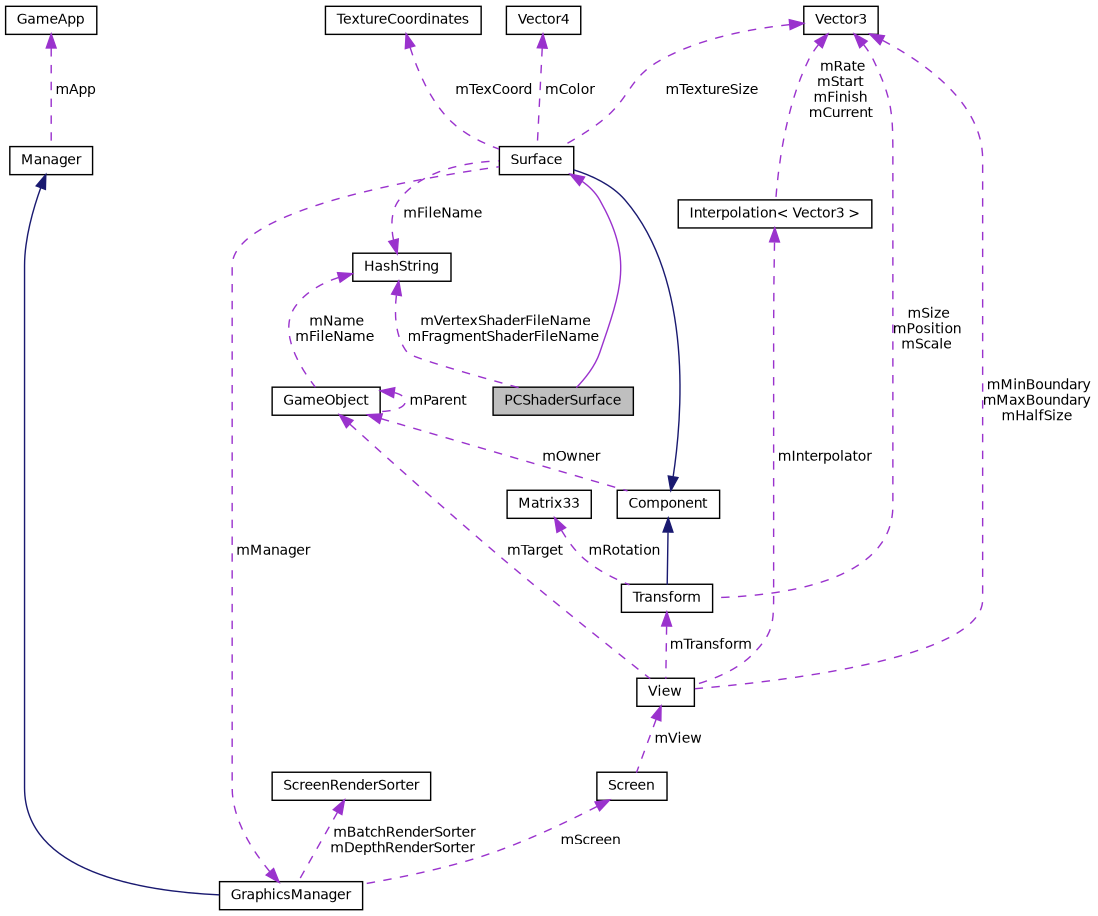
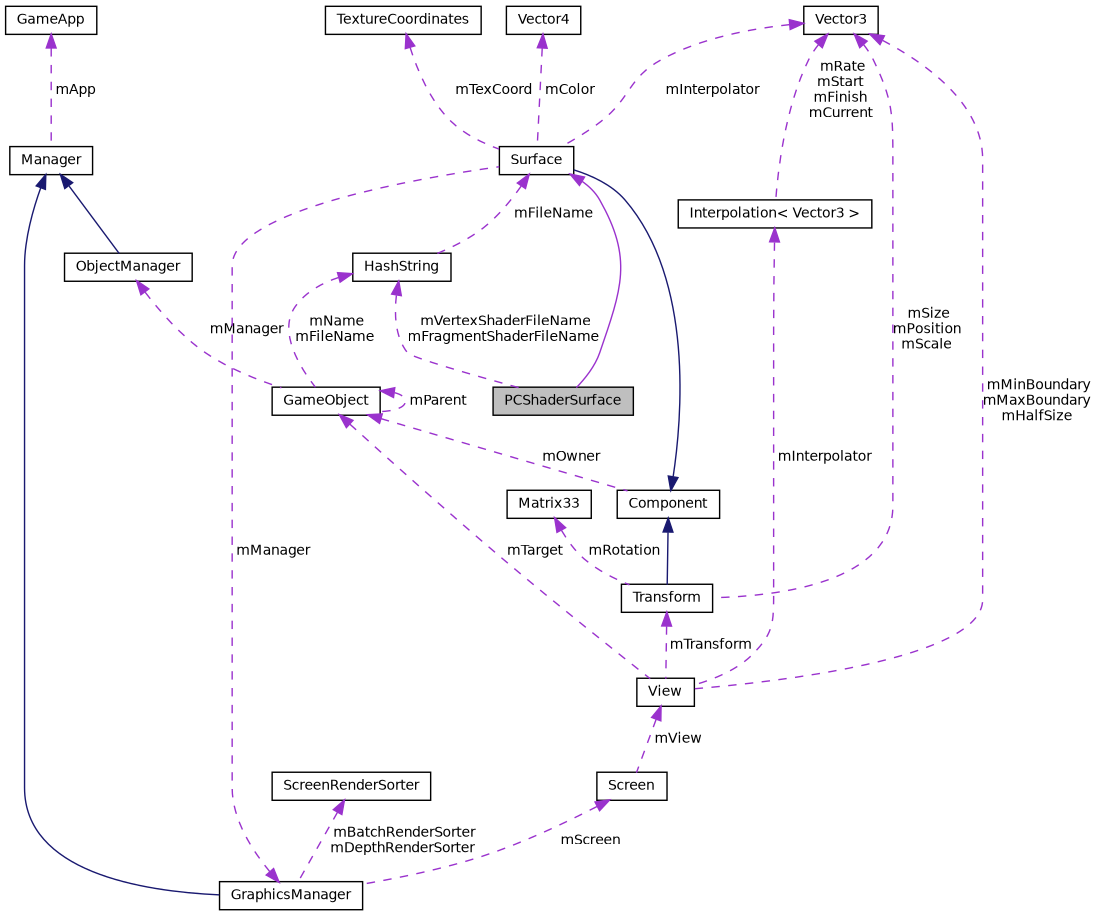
edge "Surface" -> "Vector3": label " mTextureSize" -> " mInterpolator"
edge "Surface" -> "HashString": reversed
node "ObjectManager": added
